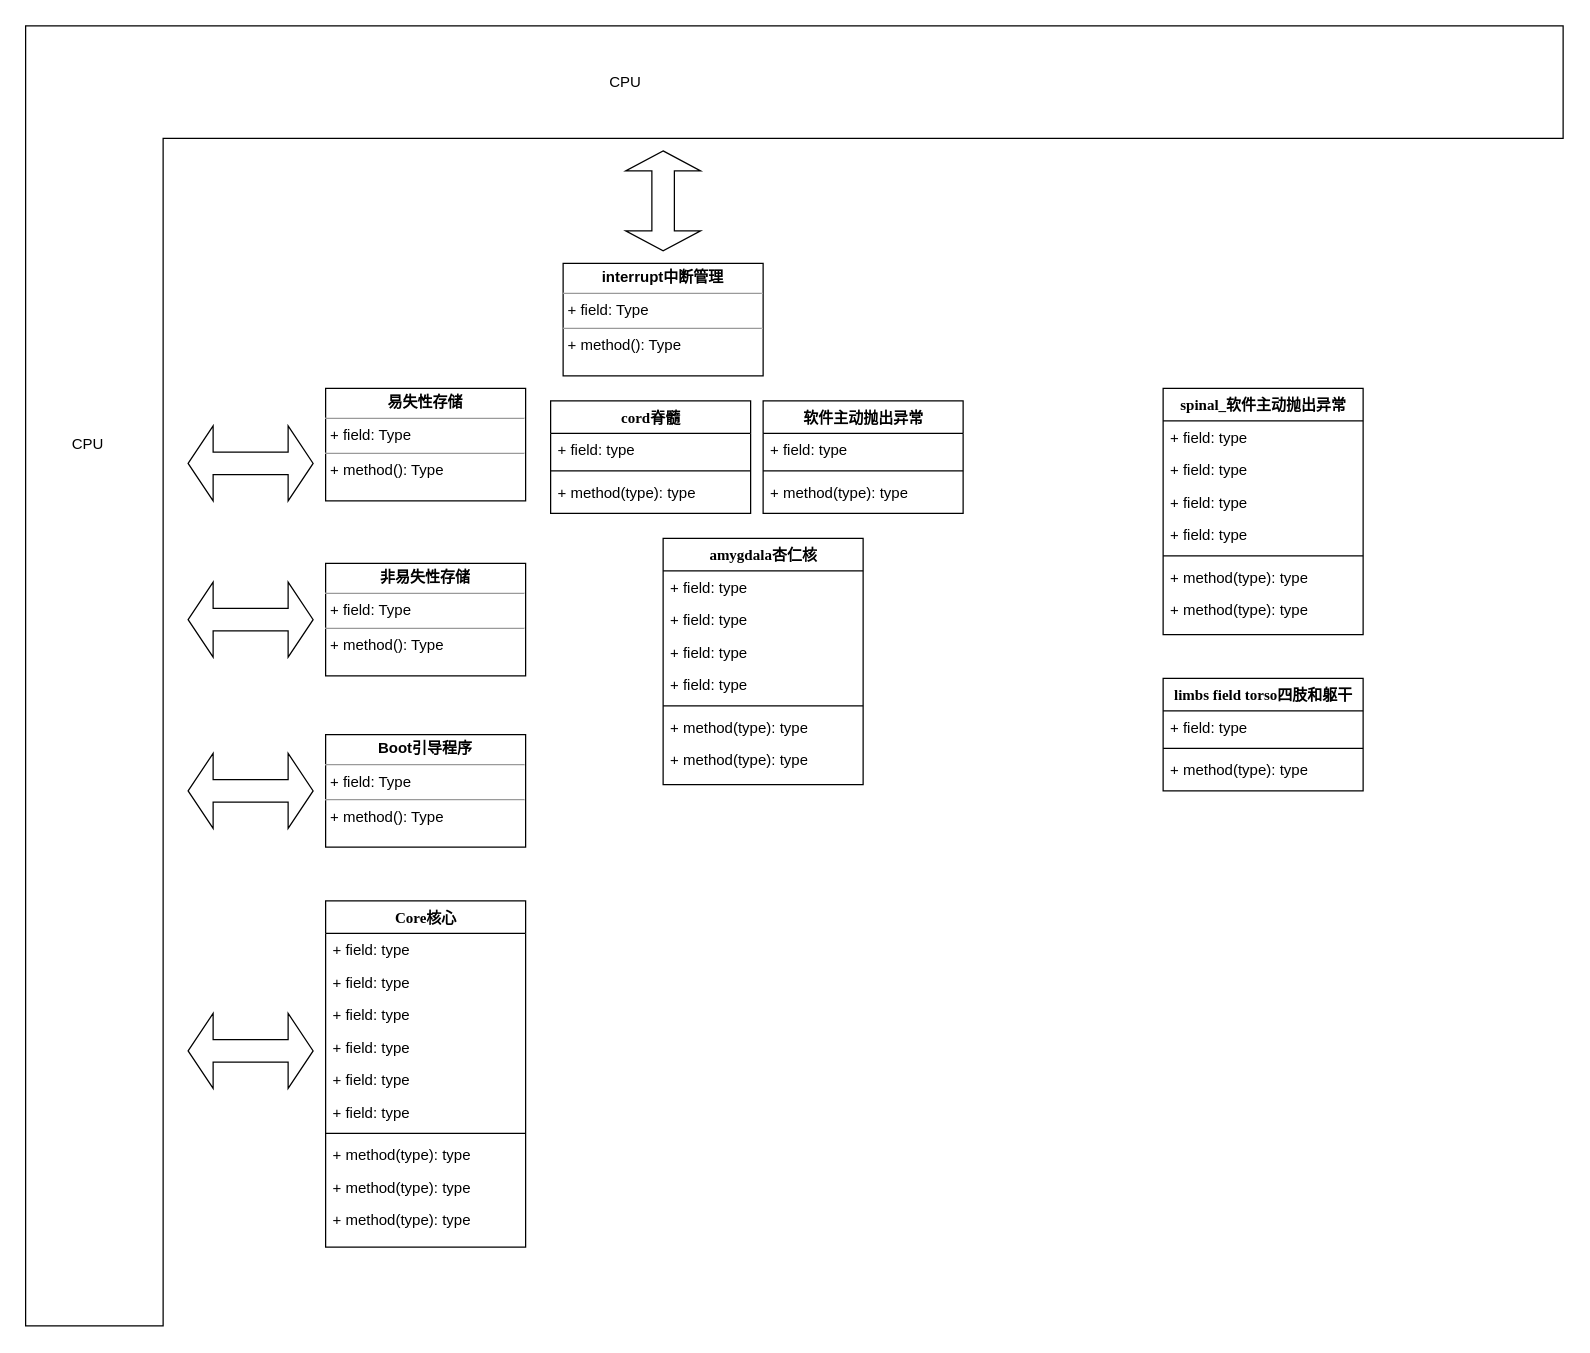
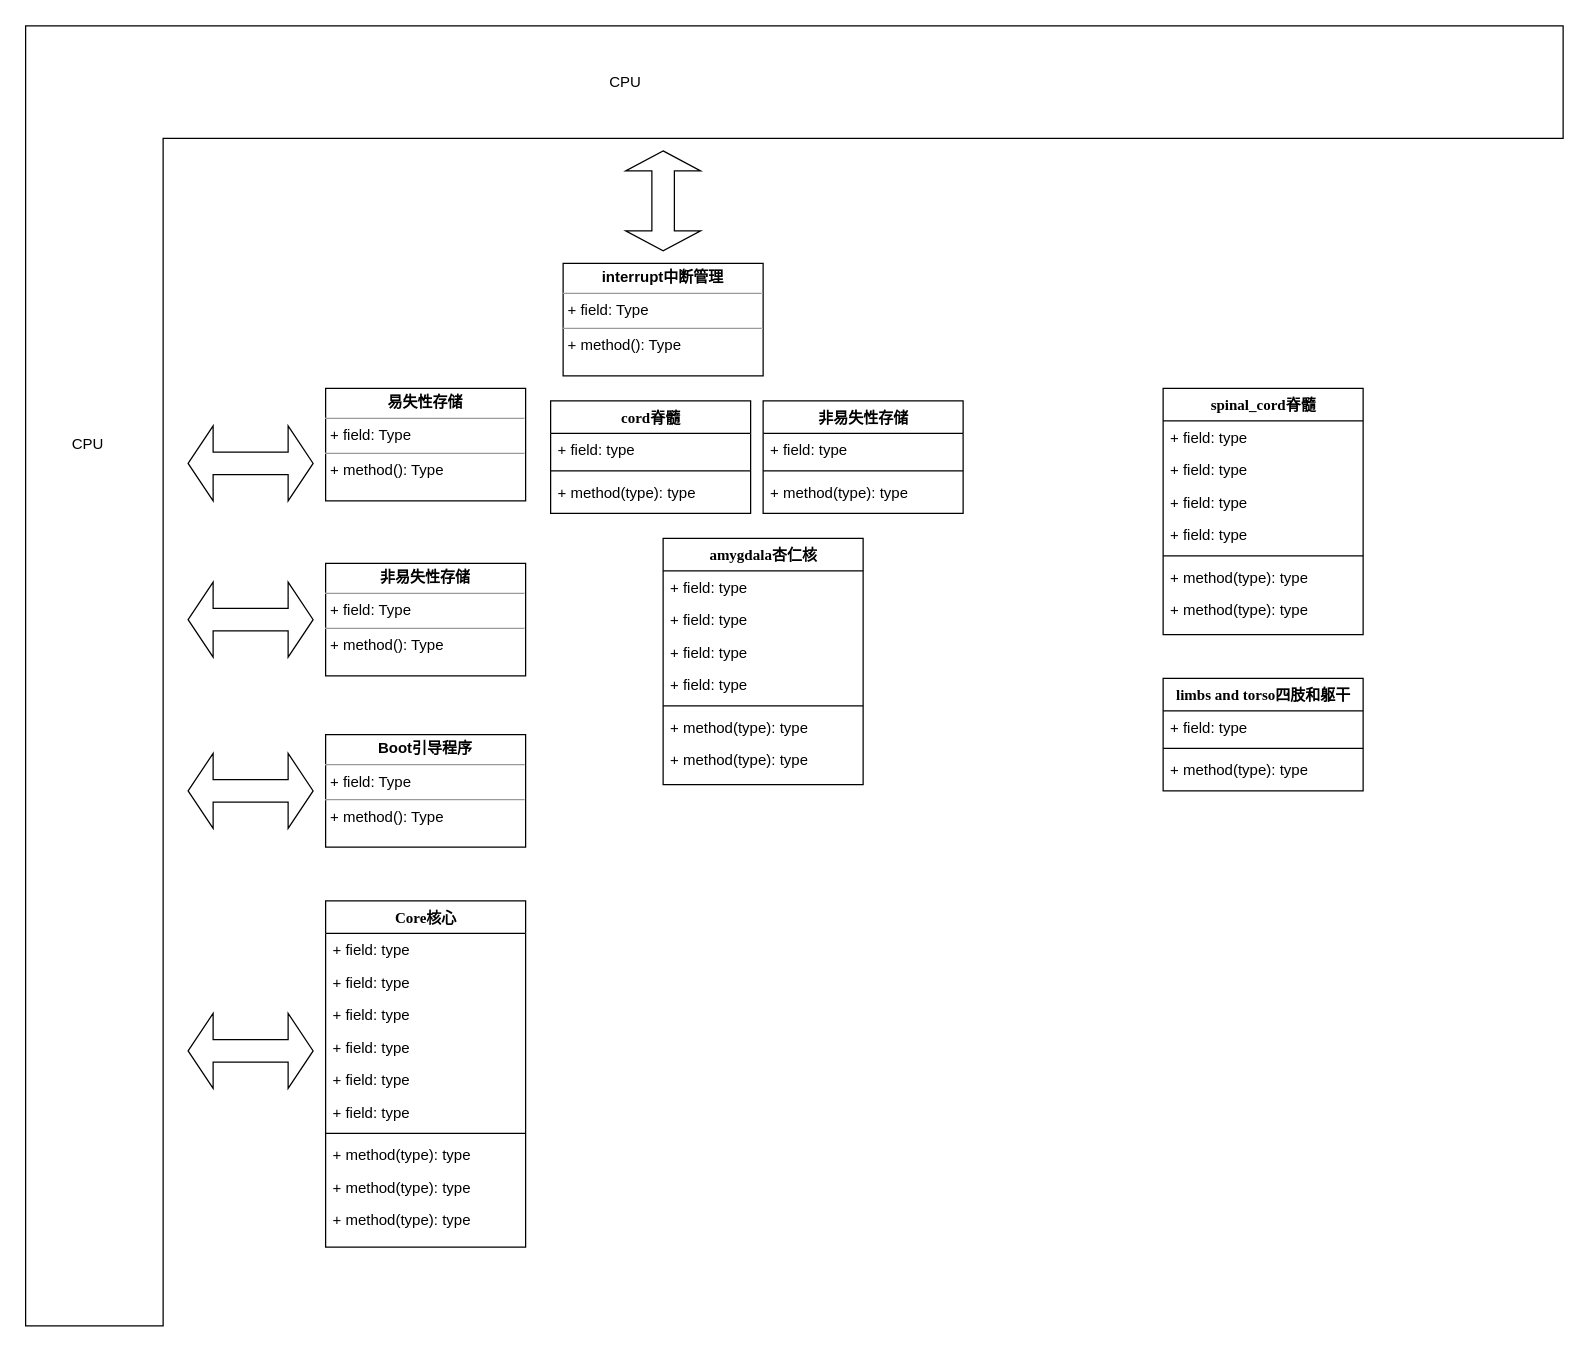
node "spinal_软件主动抛出异常": label "spinal_软件主动抛出异常" -> "spinal_cord脊髓"
node "软件主动抛出异常": label "软件主动抛出异常" -> "非易失性存储"
node "limbs field torso四肢和躯干": label "limbs field torso四肢和躯干" -> "limbs and torso四肢和躯干"
